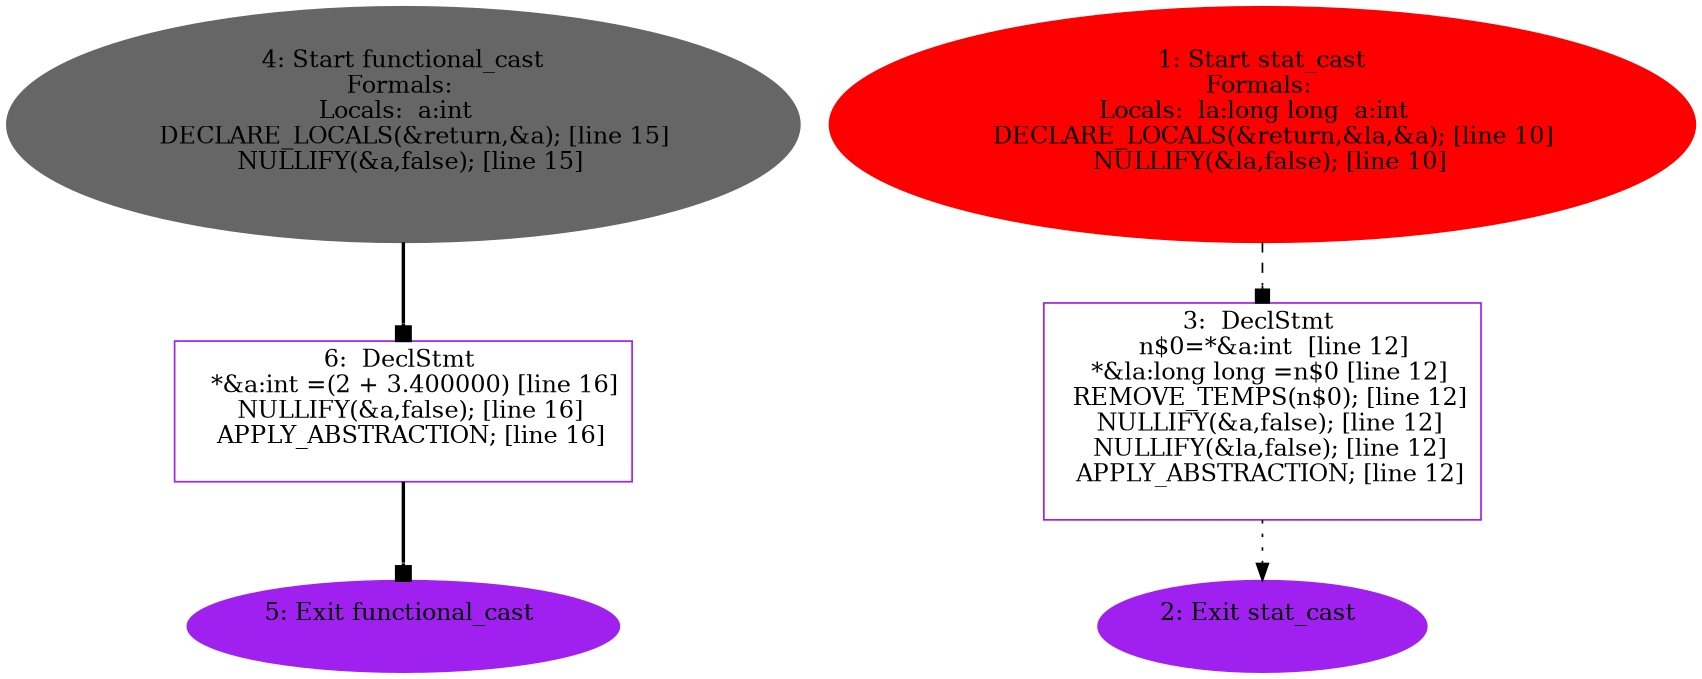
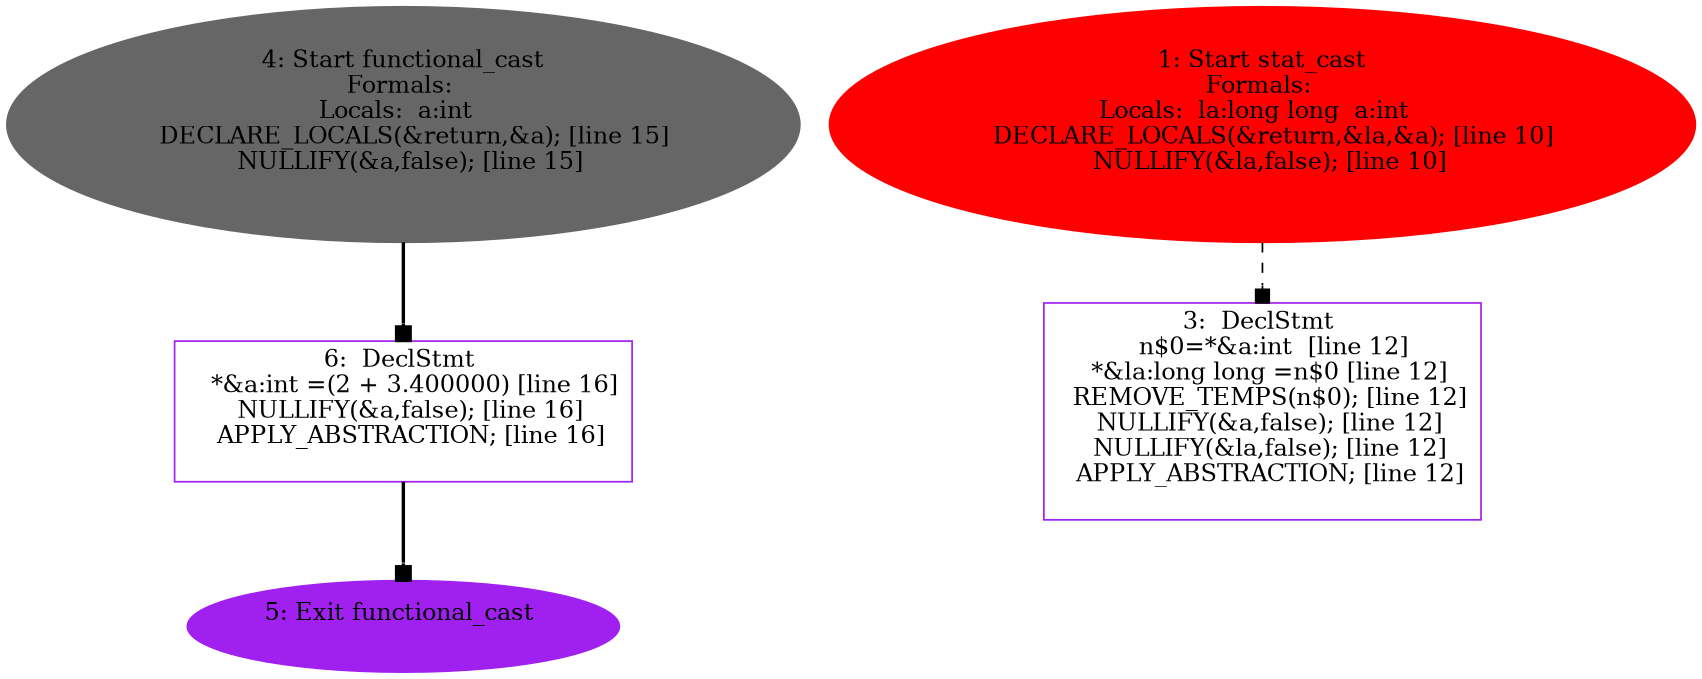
node "2: Exit stat_cast": removed
